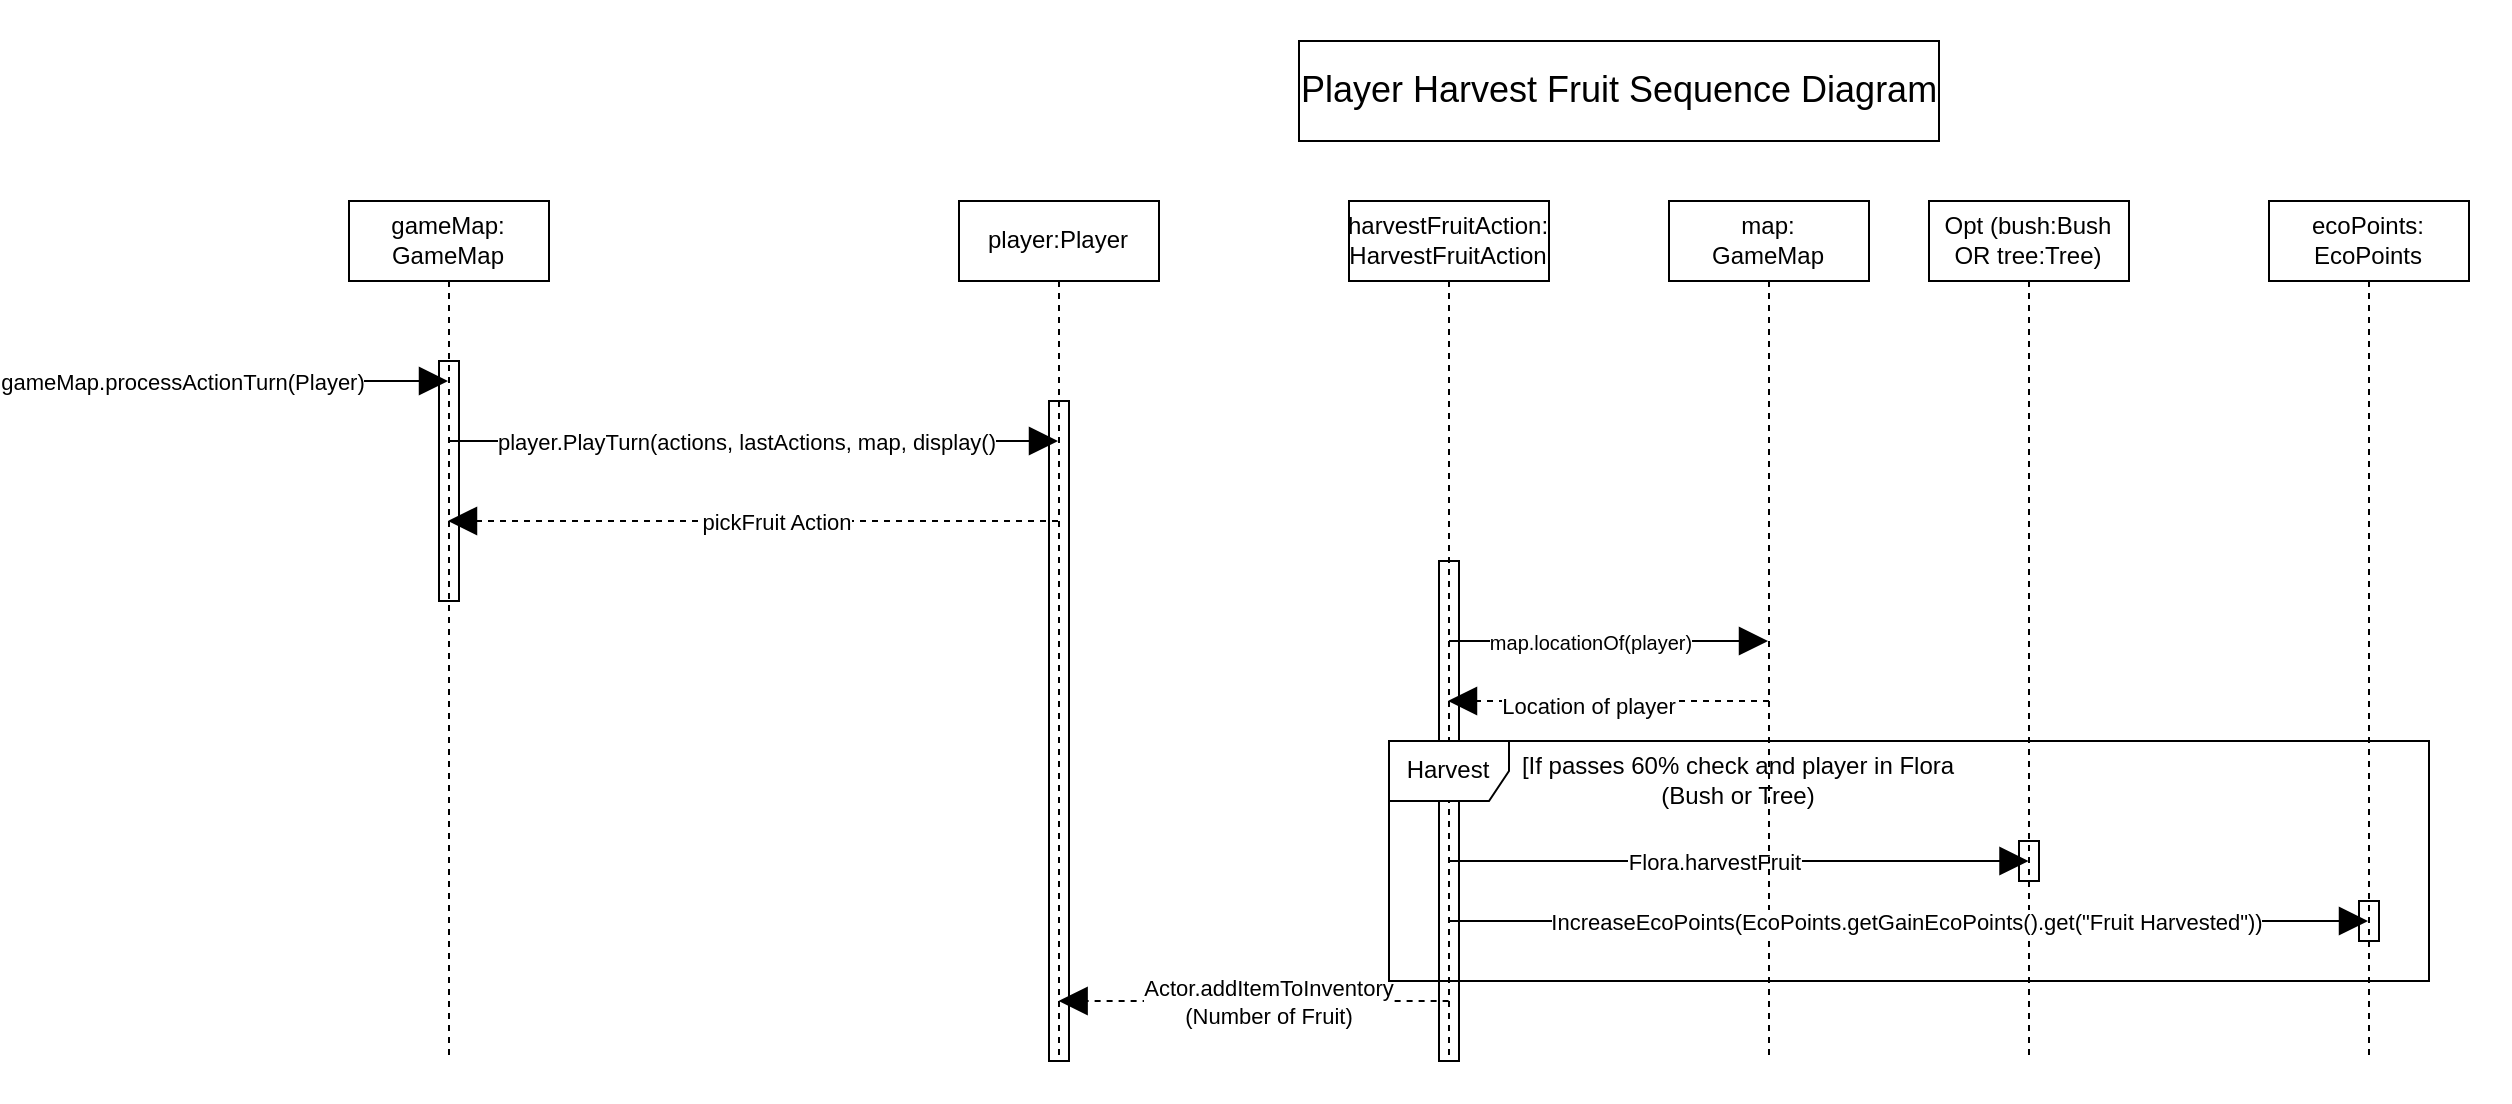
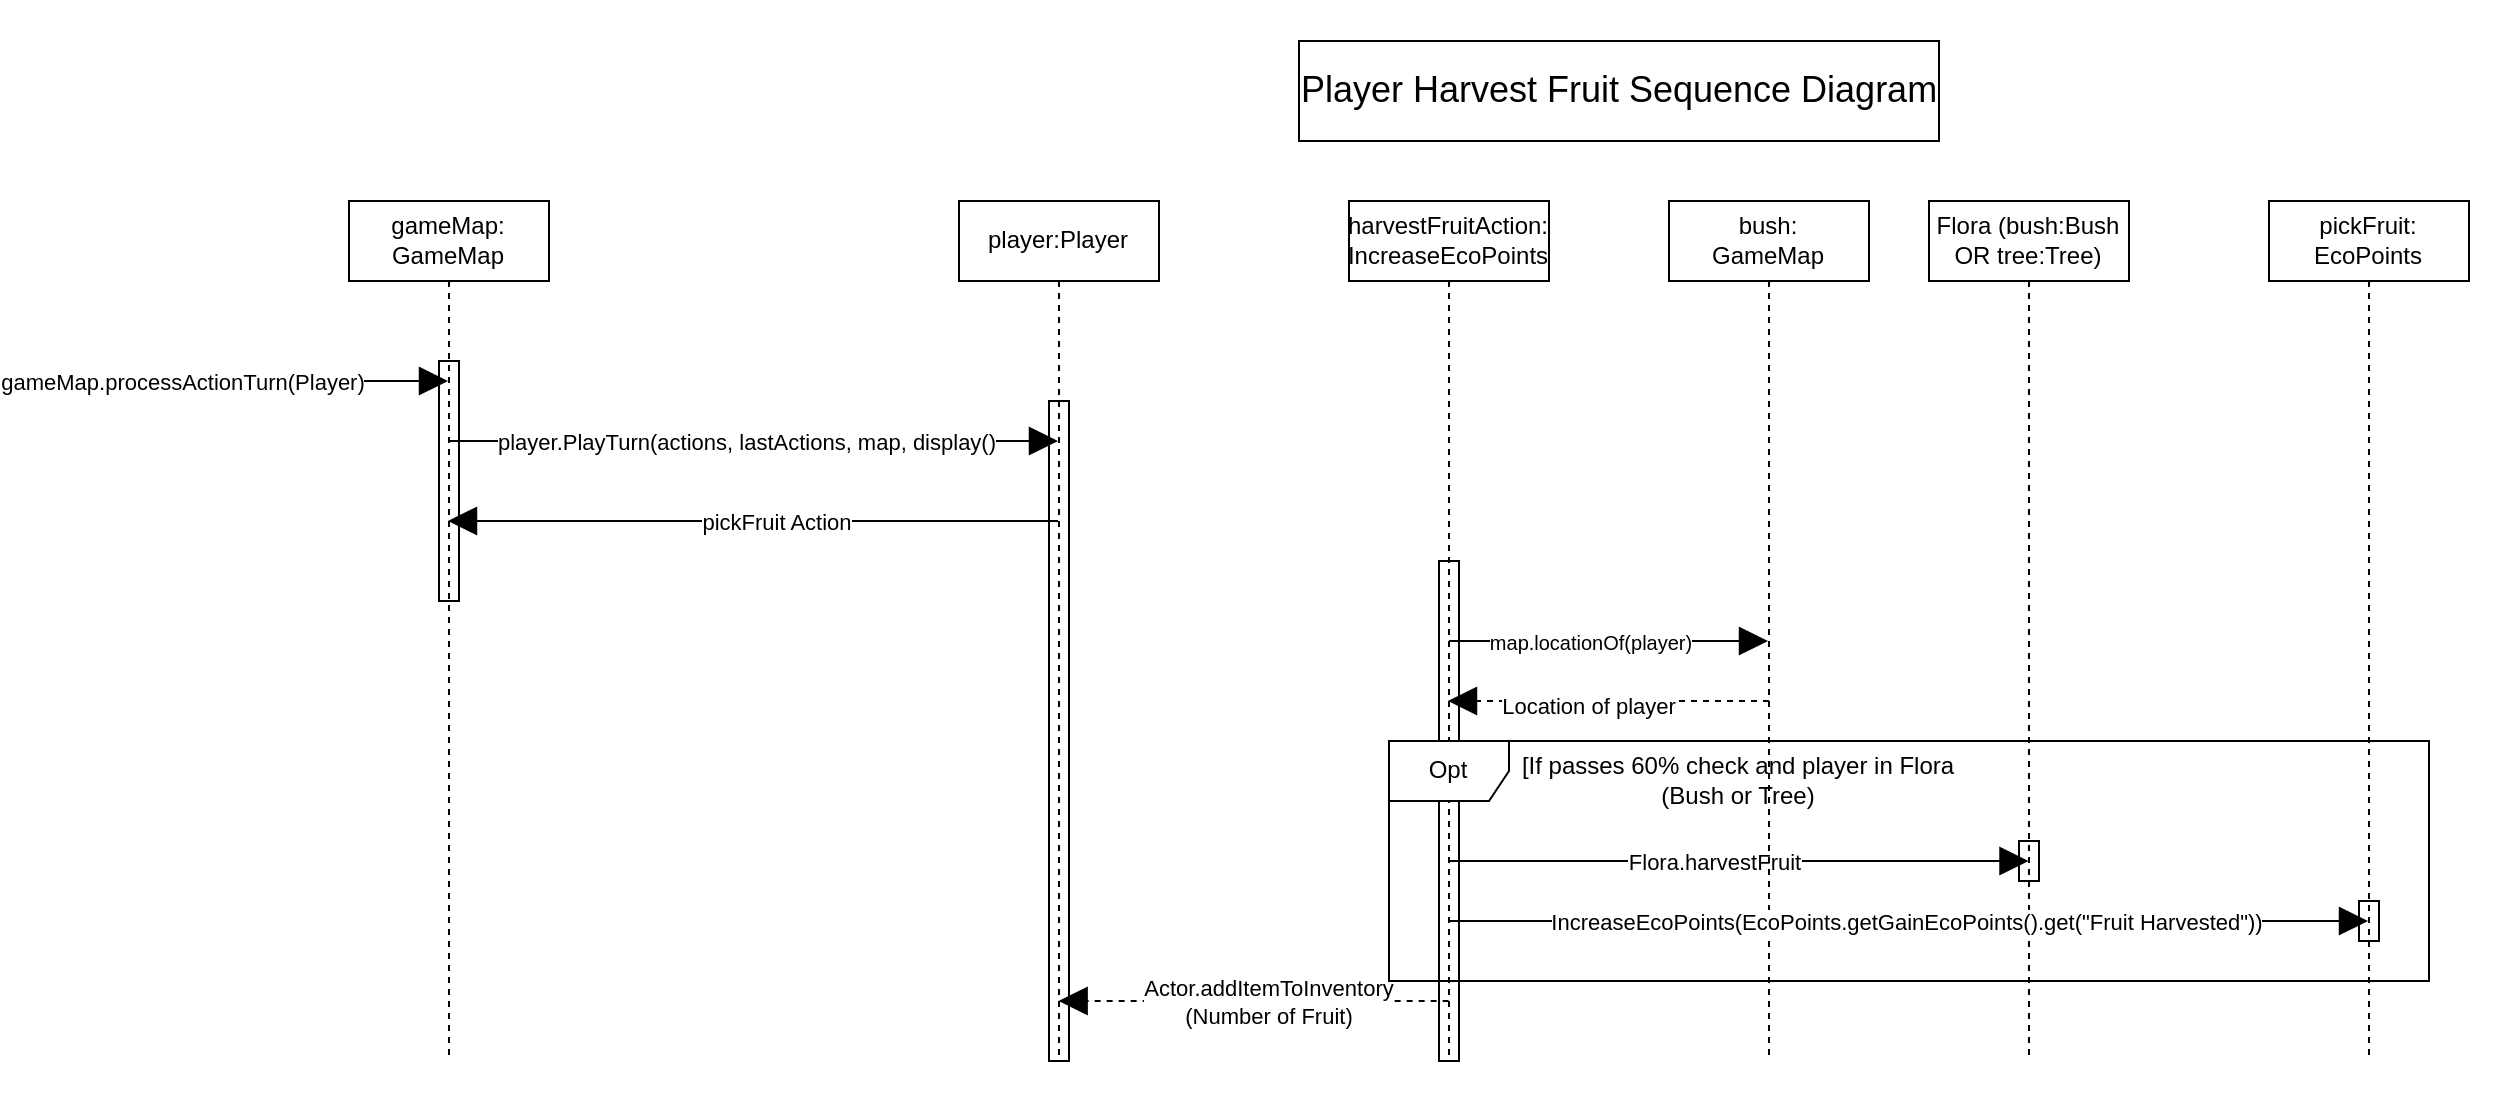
node "harvestFruitAction: HarvestFruitAction": label "harvestFruitAction: HarvestFruitAction" -> "harvestFruitAction: IncreaseEcoPoints"
node "map: GameMap": label "map: GameMap" -> "bush: GameMap"
node "Opt (bush:Bush OR tree:Tree)": label "Opt (bush:Bush OR tree:Tree)" -> "Flora (bush:Bush OR tree:Tree)"
node "ecoPoints: EcoPoints": label "ecoPoints: EcoPoints" -> "pickFruit: EcoPoints"
edge "player:Player" -> "gameMap: GameMap": style dashed -> solid
node "Harvest": label "Harvest" -> "Opt"
